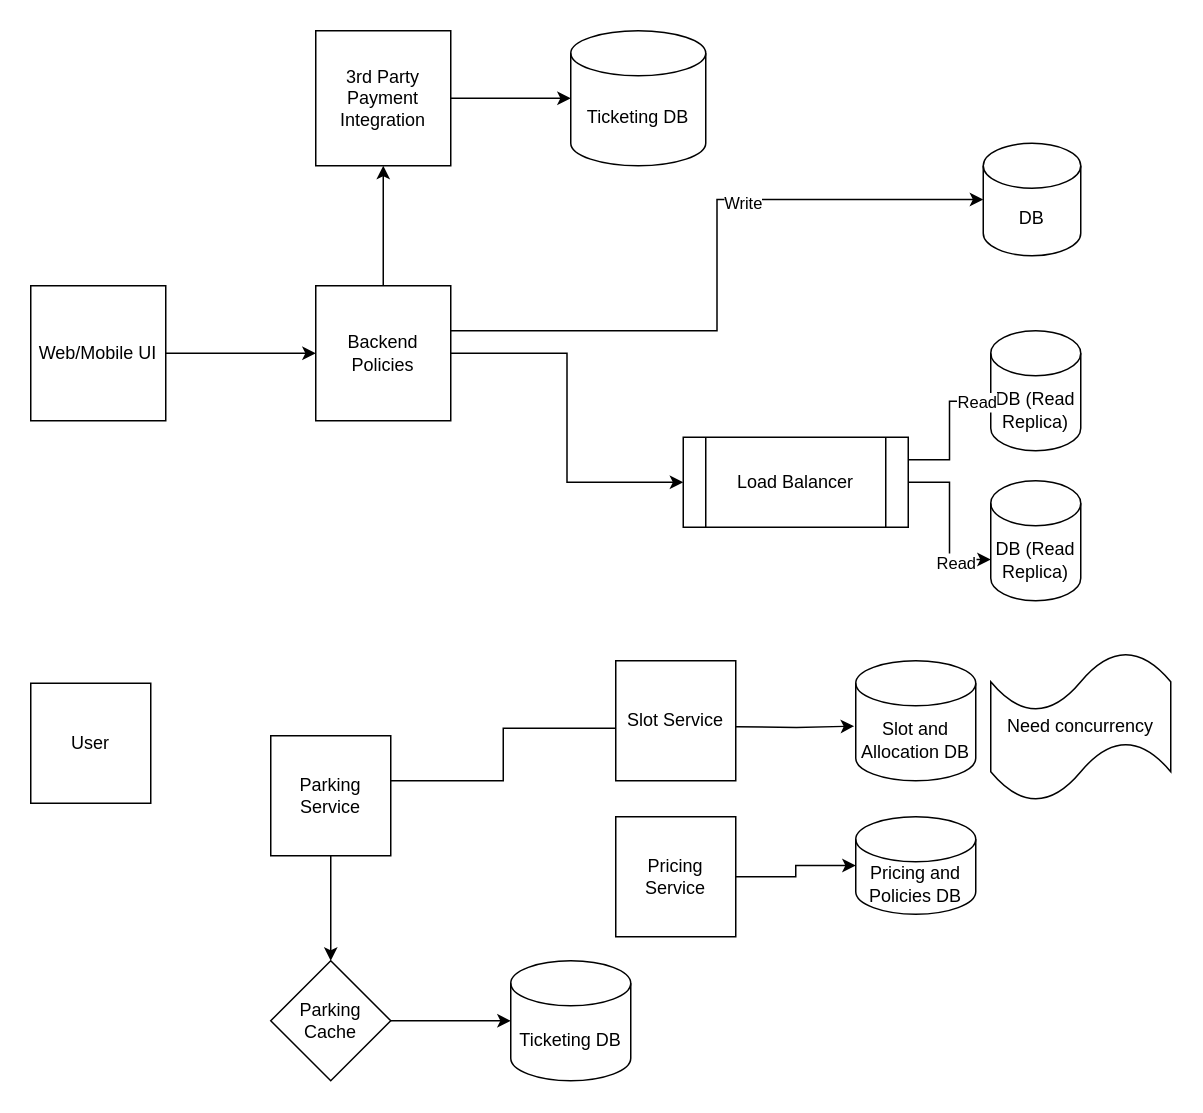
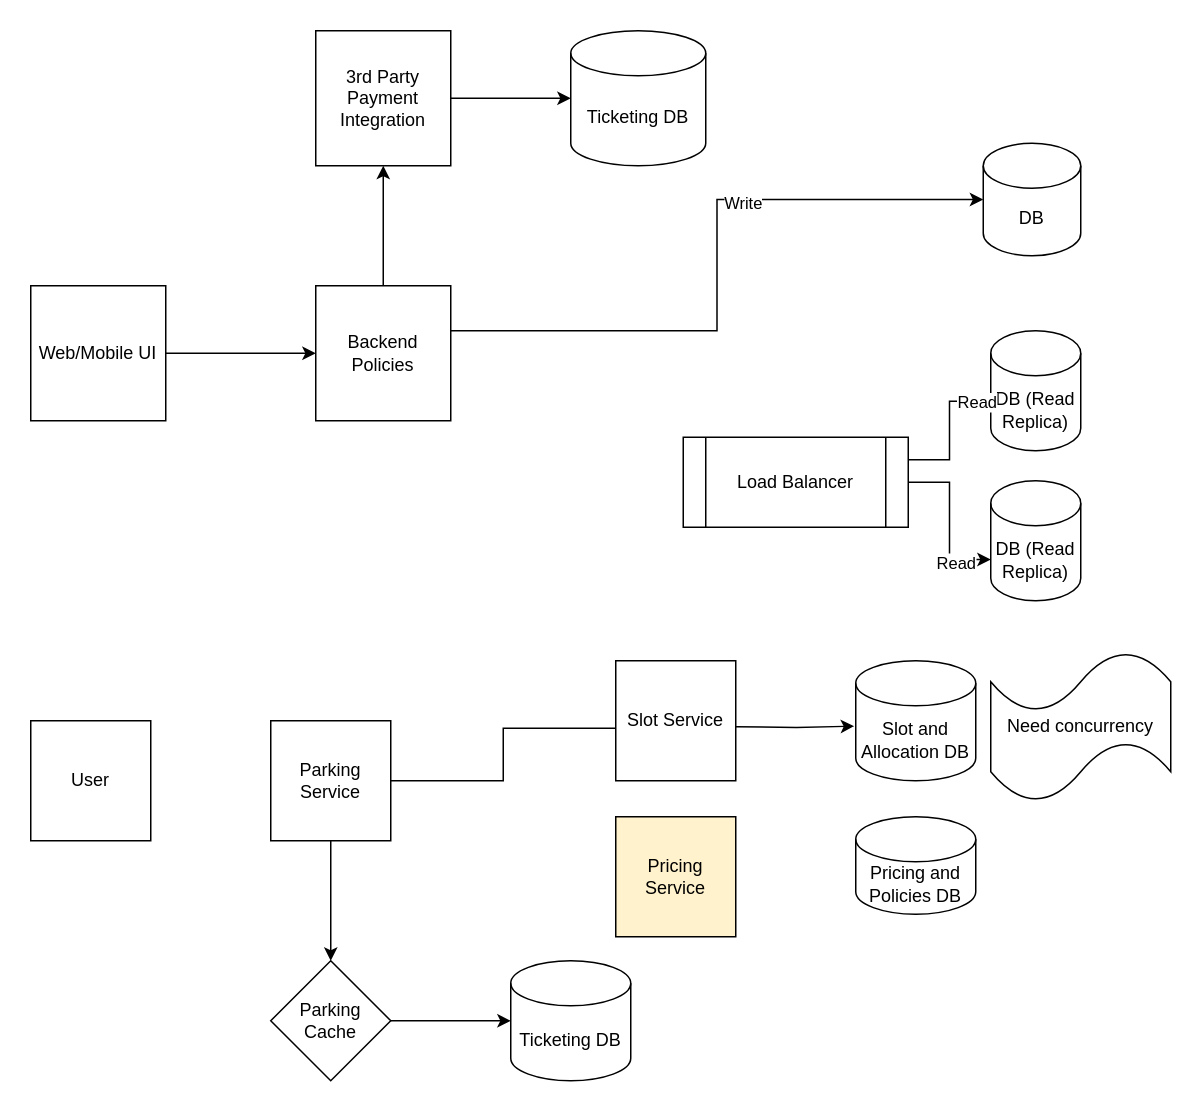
edge "Backend Policies" -> "Load Balancer": removed
node "User": moved (91, 743) -> (91, 781)
node "Parking Service": moved (331, 796) -> (331, 781)
node "Pricing Service": fillcolor #ffffff -> #fff2cc
edge "Pricing Service" -> "Pricing and Policies DB": removed
